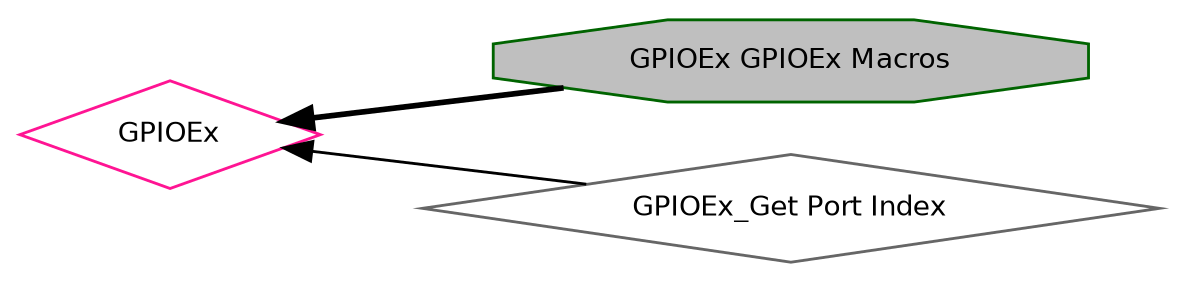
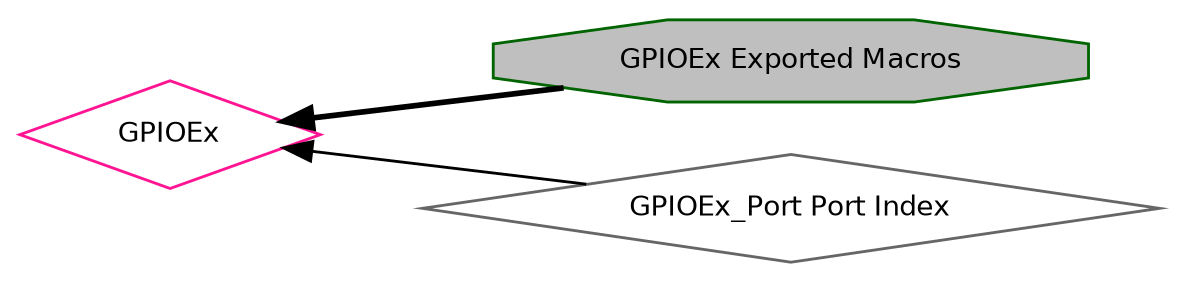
node "GPIOEx GPIOEx Macros": label "GPIOEx GPIOEx Macros" -> "GPIOEx Exported Macros"
node "GPIOEx_Get Port Index": label "GPIOEx_Get Port Index" -> "GPIOEx_Port Port Index"
